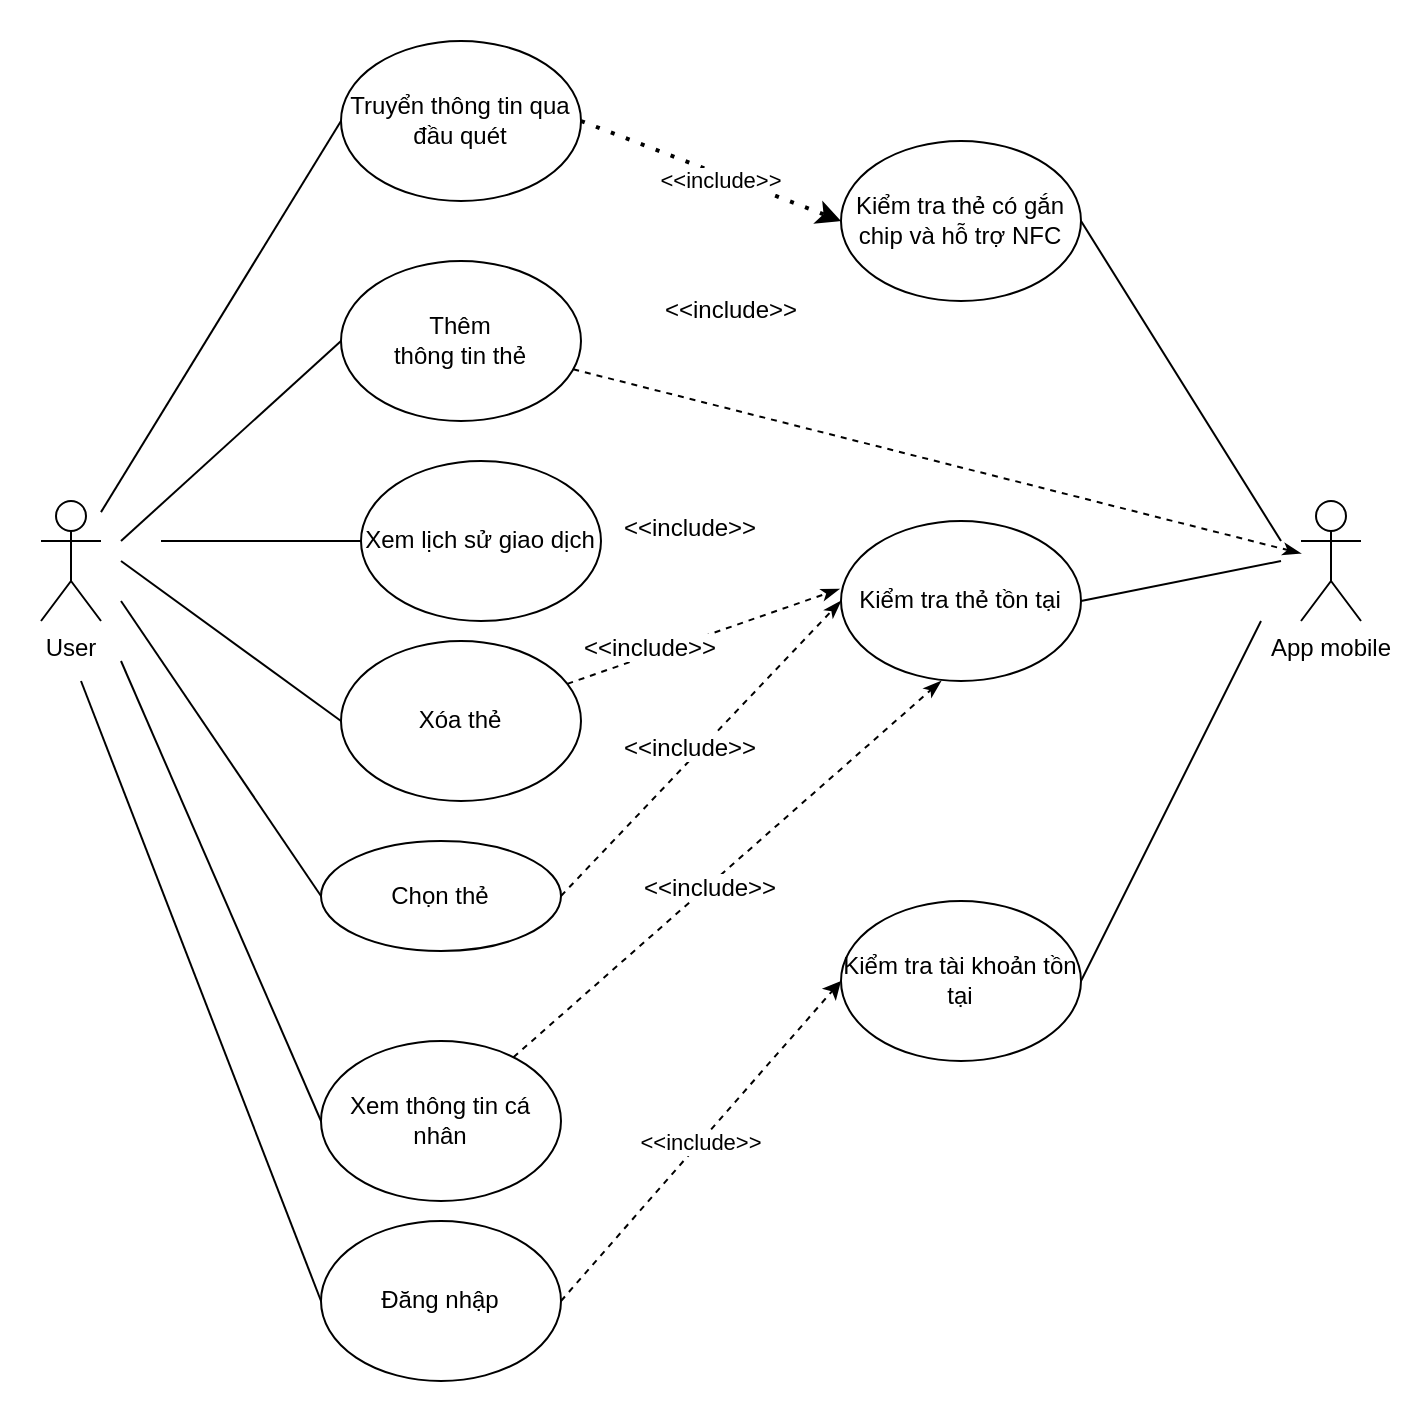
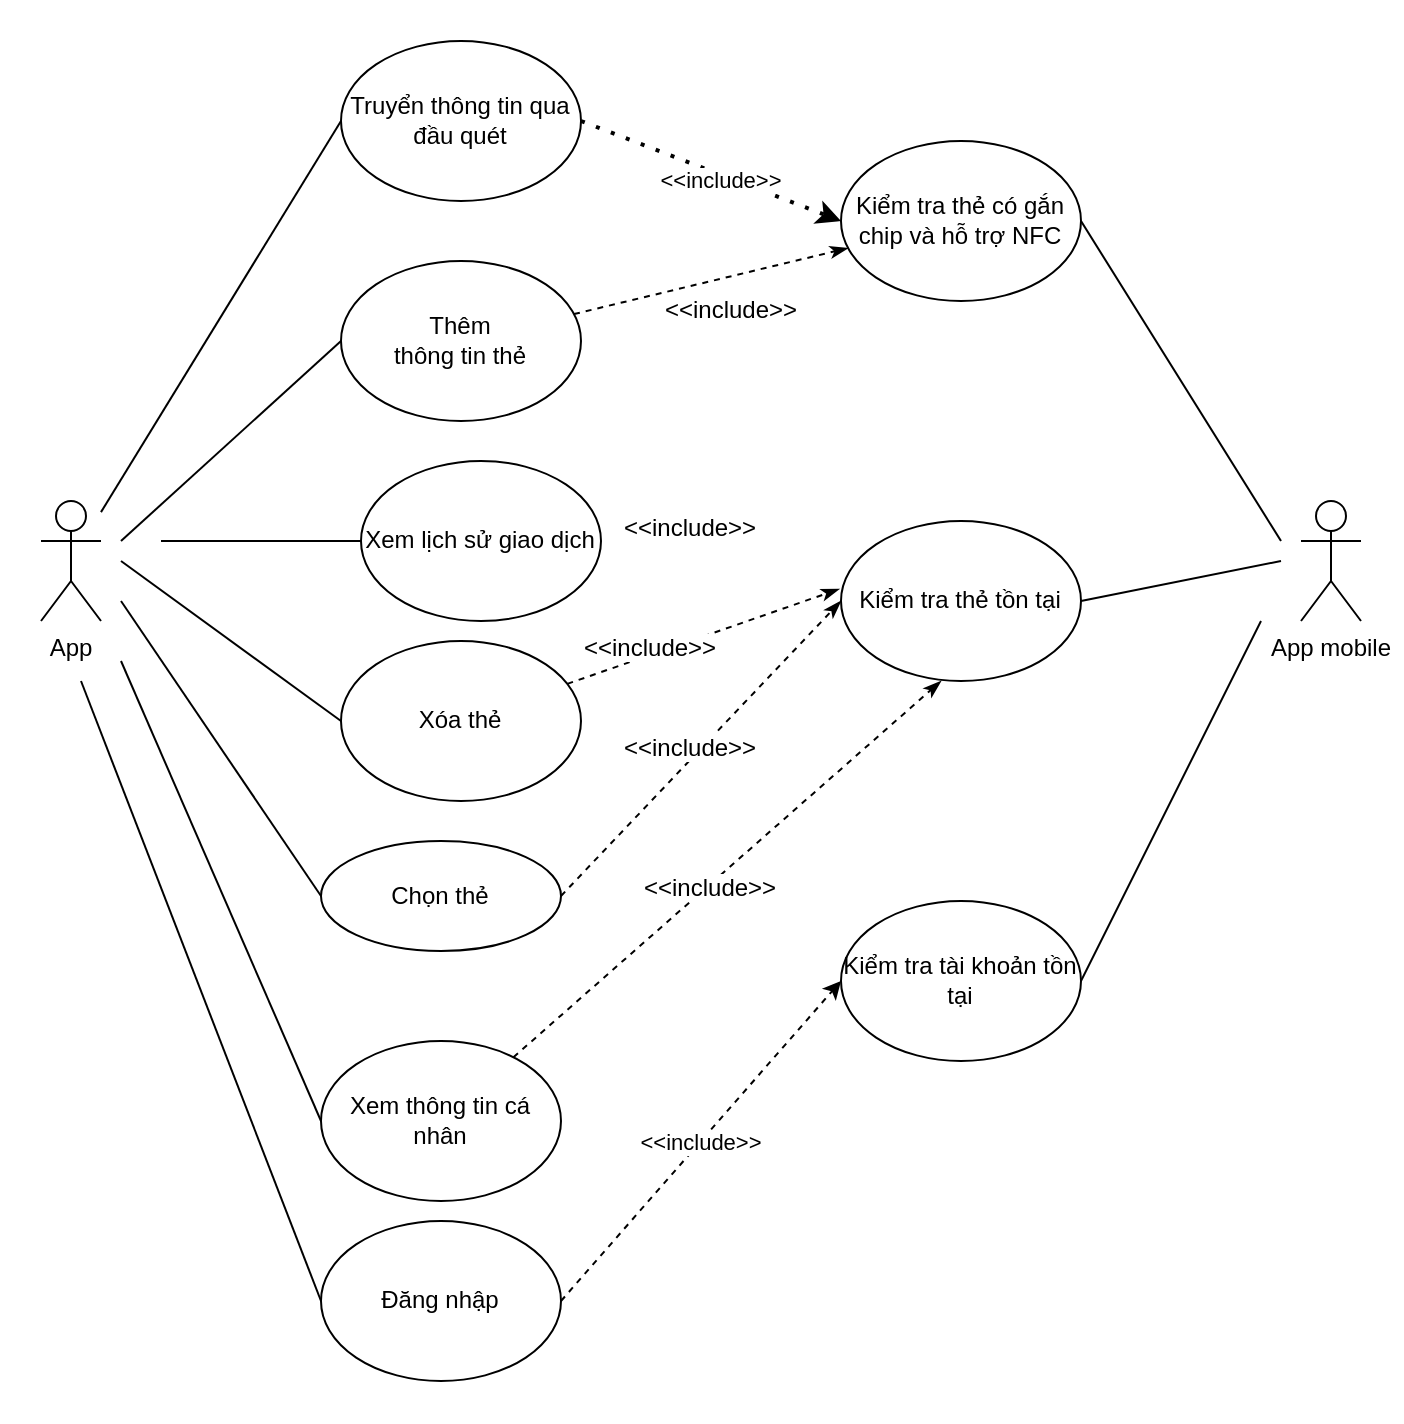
edge "Thêmthông tin thẻ" -> "App mobile": now "Thêmthông tin thẻ" -> "Kiểm tra thẻ có gắn chip và hỗ trợ NFC"
node "User": label "User" -> "App"
